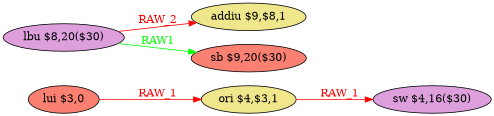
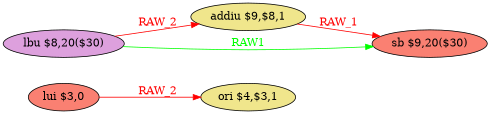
edge "addiu $9,$8,1" -> "sb $9,20($30)": added, label "RAW_1"
edge "lui $3,0" -> "ori $4,$3,1": label "RAW_1" -> "RAW_2"
node "sw $4,16($30)": removed
